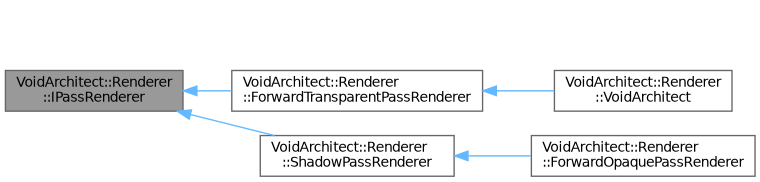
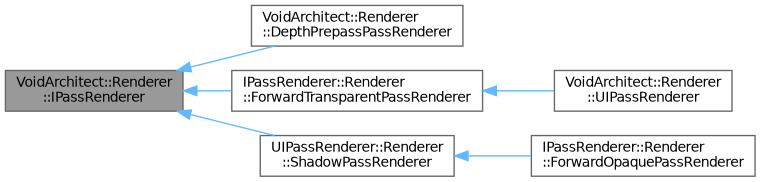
node "VoidArchitect::Renderer ::DepthPrepassPassRenderer": added
node "VoidArchitect::Renderer ::ForwardTransparentPassRenderer": label "VoidArchitect::Renderer ::ForwardTransparentPassRenderer" -> "IPassRenderer::Renderer ::ForwardTransparentPassRenderer"
node "VoidArchitect::Renderer ::VoidArchitect": label "VoidArchitect::Renderer ::VoidArchitect" -> "VoidArchitect::Renderer ::UIPassRenderer"
node "VoidArchitect::Renderer ::ShadowPassRenderer": label "VoidArchitect::Renderer ::ShadowPassRenderer" -> "UIPassRenderer::Renderer ::ShadowPassRenderer"
node "VoidArchitect::Renderer ::ForwardOpaquePassRenderer": label "VoidArchitect::Renderer ::ForwardOpaquePassRenderer" -> "IPassRenderer::Renderer ::ForwardOpaquePassRenderer"
